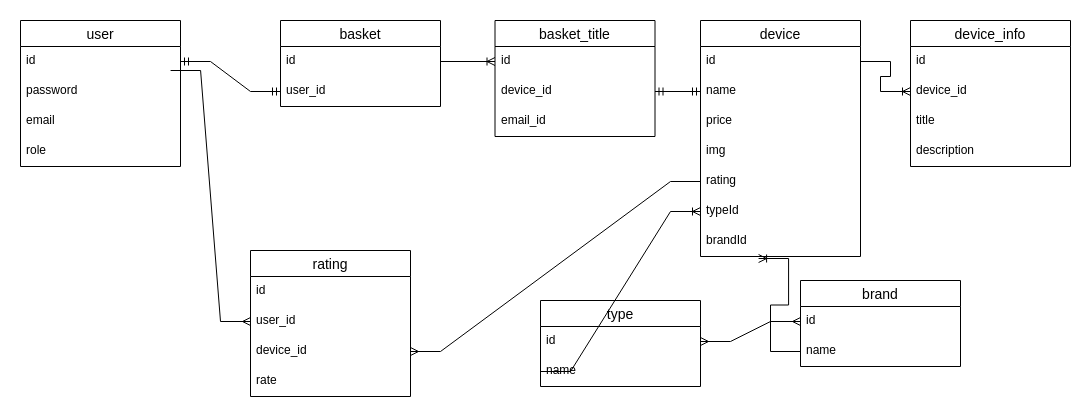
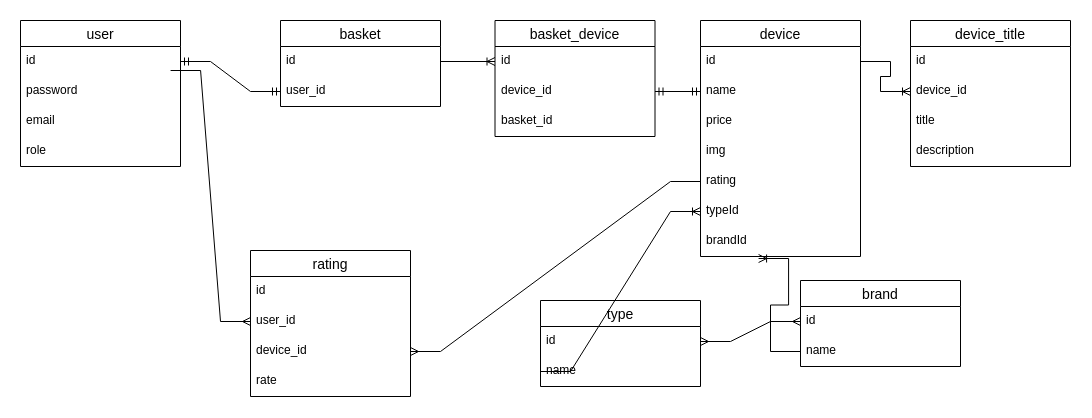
node "basket_title": label "basket_title" -> "basket_device"
node "device_info": label "device_info" -> "device_title"
node "email_id": label "email_id" -> "basket_id"
